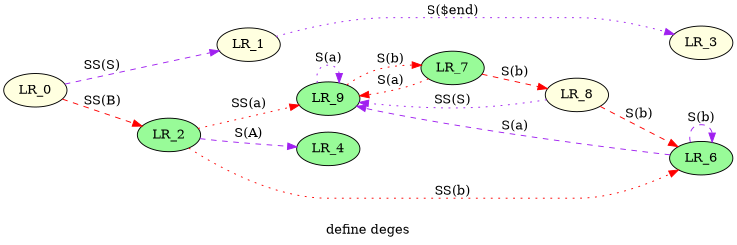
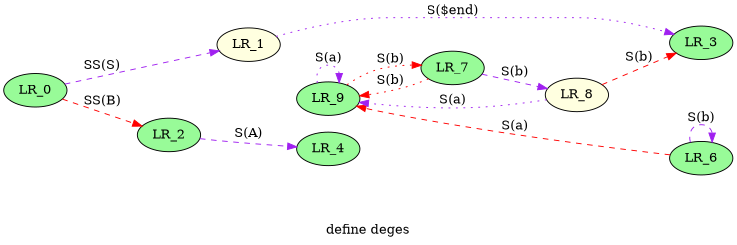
node "LR_3": fillcolor lightyellow -> palegreen
edge "LR_7" -> "LR_9": label "S(a)" -> "S(b)"
edge "LR_7" -> "LR_8": color red -> purple
node "LR_0": fillcolor lightyellow -> palegreen
edge "LR_8" -> "LR_9": label "SS(S)" -> "S(a)"
edge "LR_2" -> "LR_9": removed, label "SS(a)"
edge "LR_8" -> "LR_6": now "LR_8" -> "LR_3"
edge "LR_6" -> "LR_9": color purple -> red
edge "LR_2" -> "LR_6": removed, label "SS(b)"
